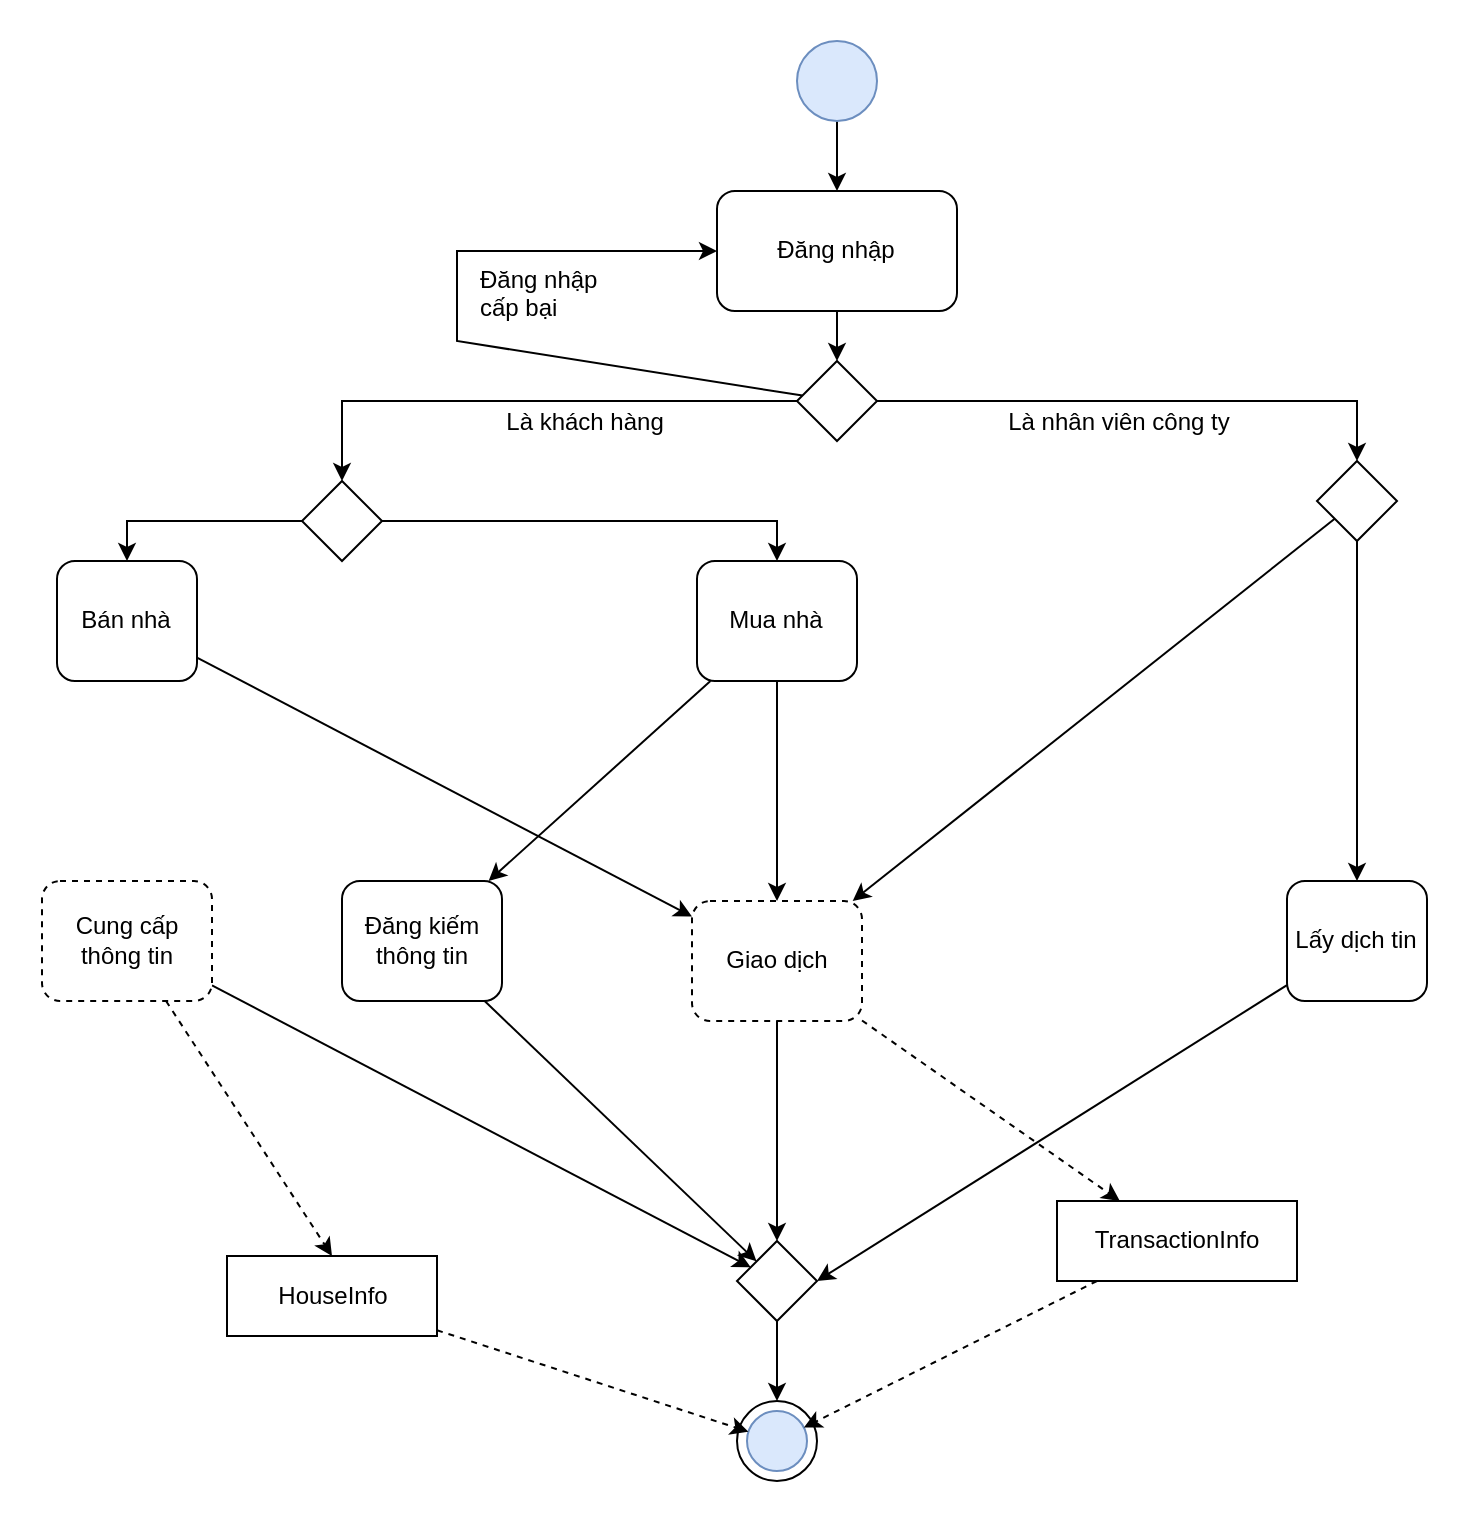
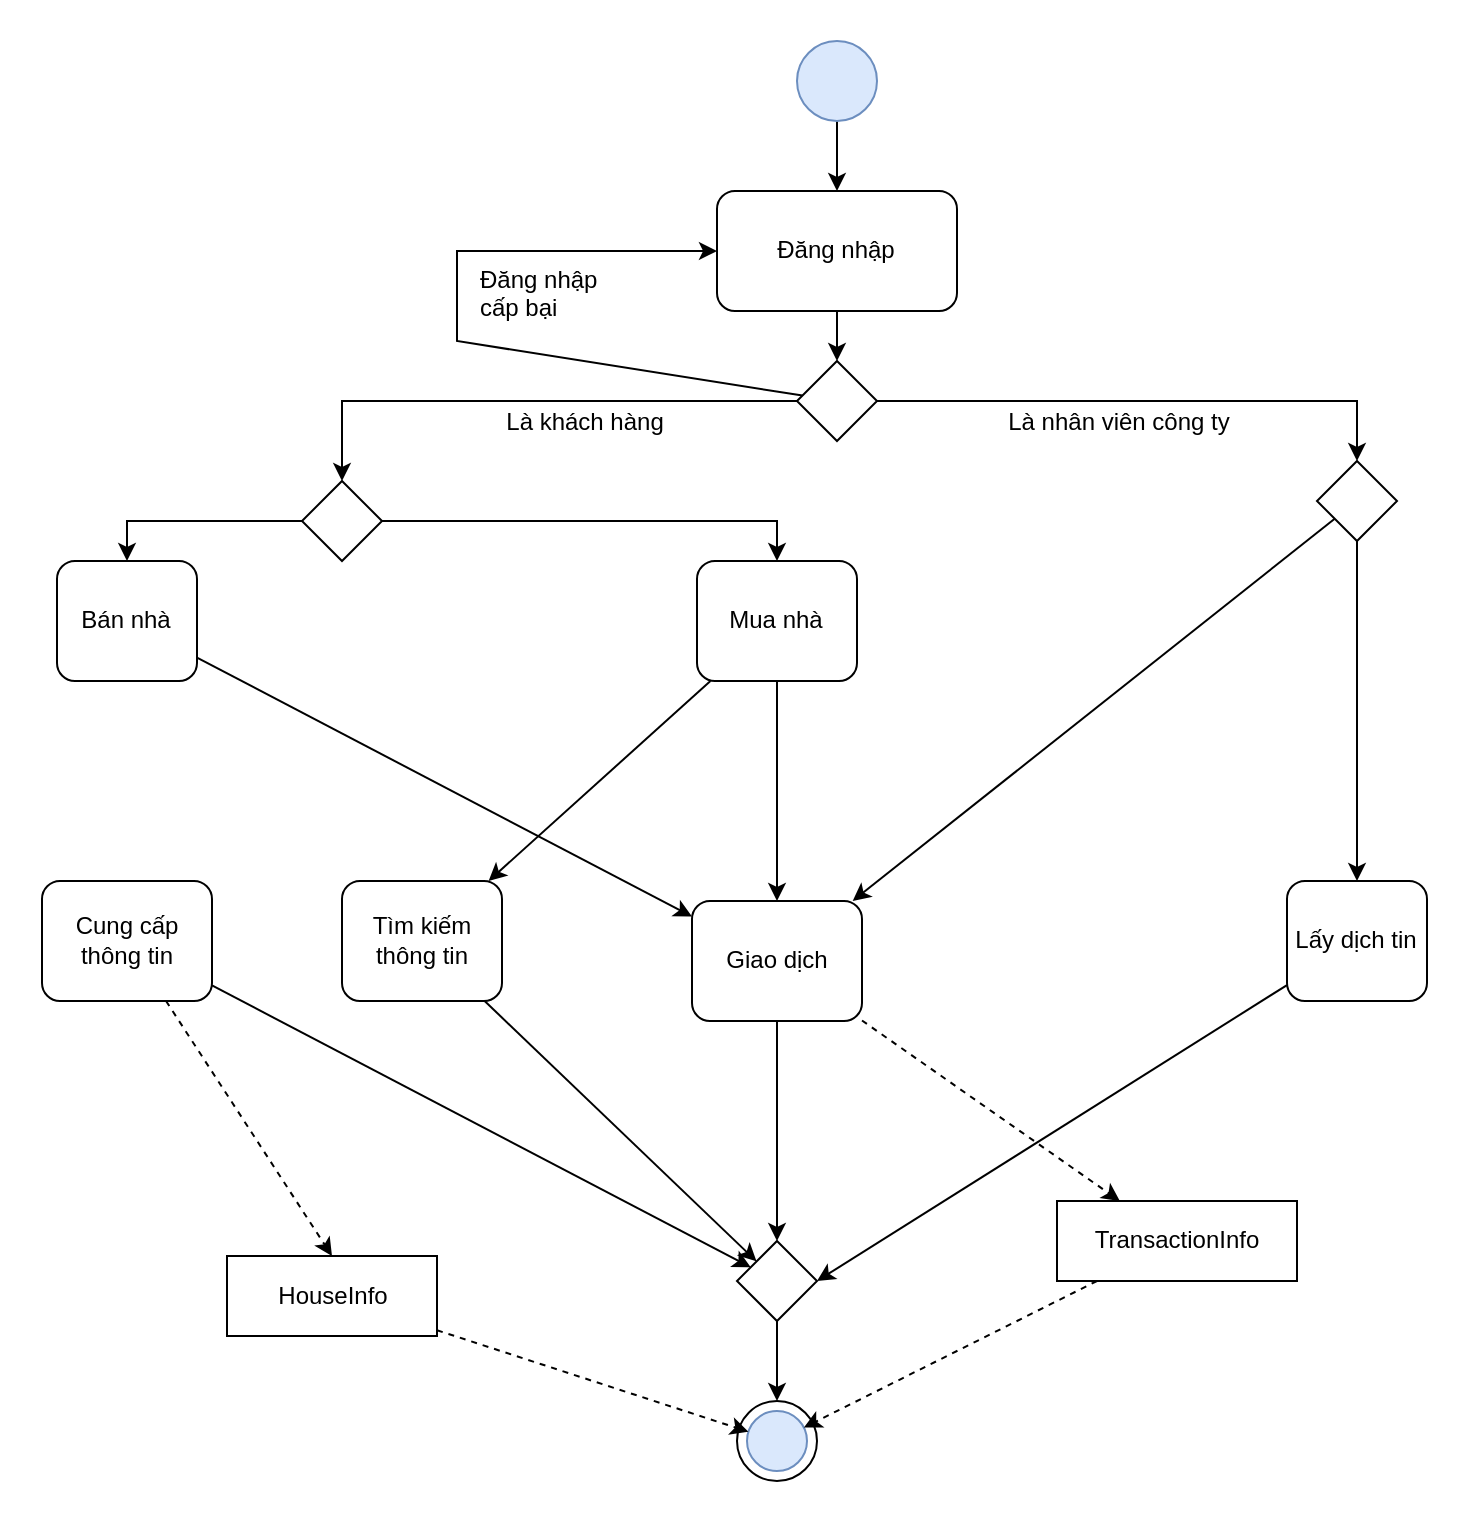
node "Cung cấp thông tin": style dashed -> solid
node "Đăng kiếm thông tin": label "Đăng kiếm thông tin" -> "Tìm kiếm thông tin"
node "Giao dịch": style dashed -> solid
